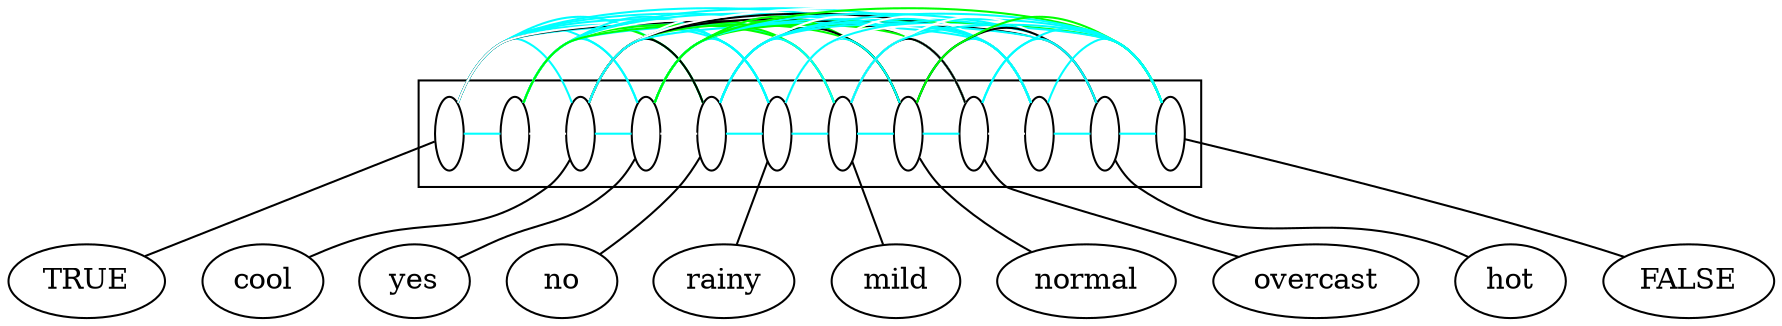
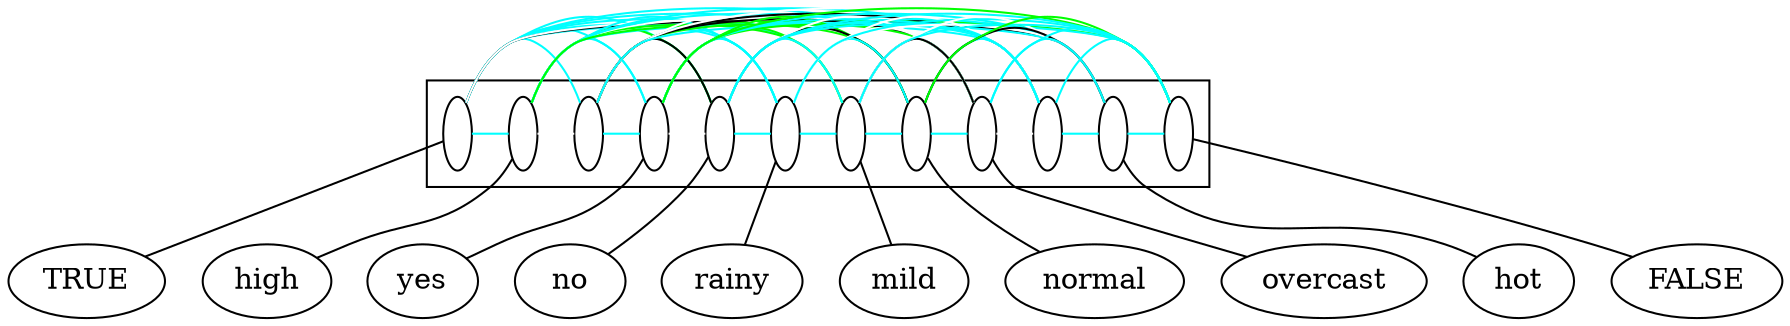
node "cool": removed
node "high": added
